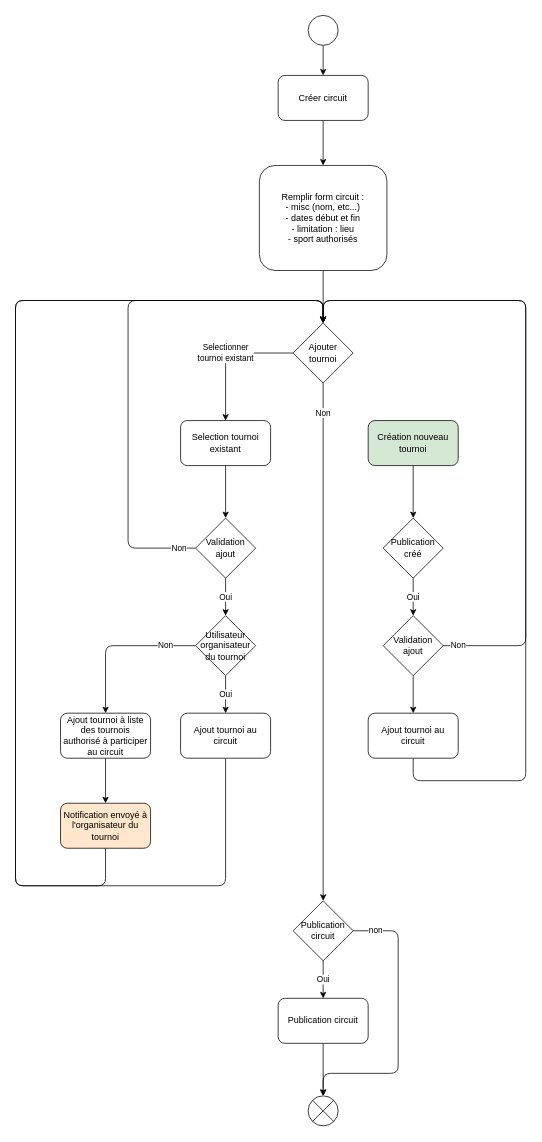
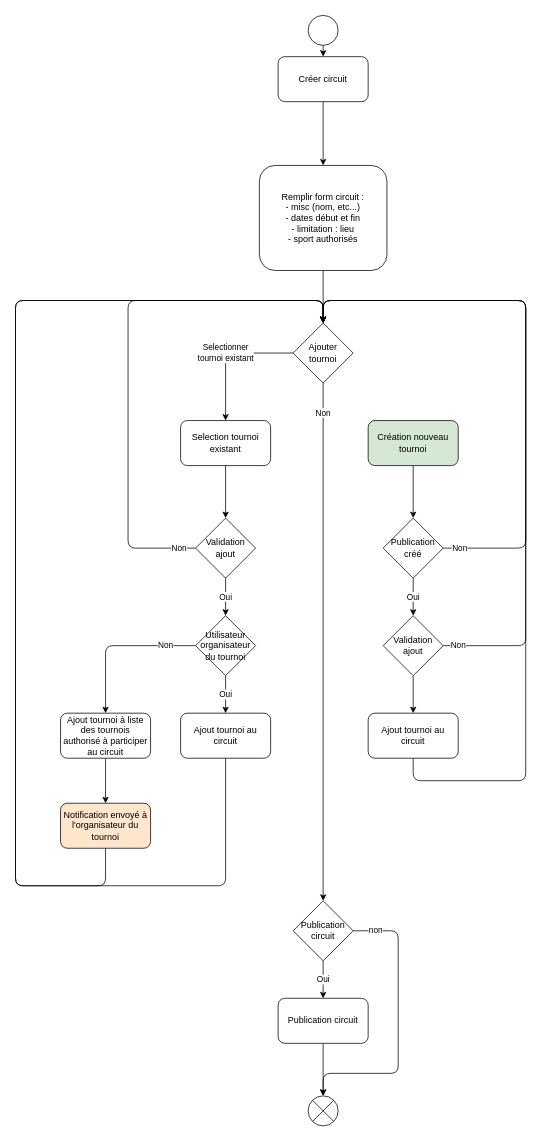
node "Créer circuit": moved (323, 98) -> (323, 79)
edge "Publication créé" -> "Ajouter tournoi": added, label "Non"
